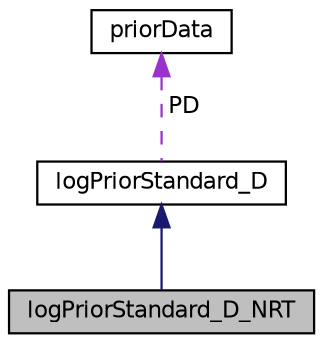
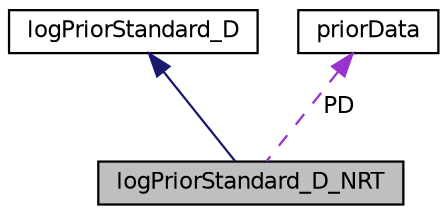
edge "logPriorStandard_D" -> "priorData": now "logPriorStandard_D_NRT" -> "priorData"
